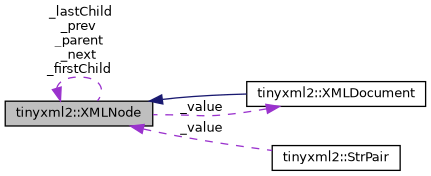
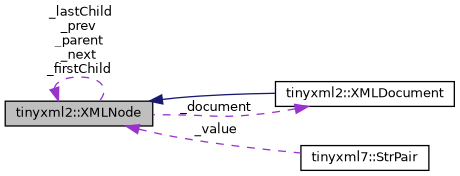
edge "tinyxml2::XMLNode" -> "tinyxml2::XMLDocument": label " _value" -> " _document"
node "tinyxml2::StrPair": label "tinyxml2::StrPair" -> "tinyxml7::StrPair"
